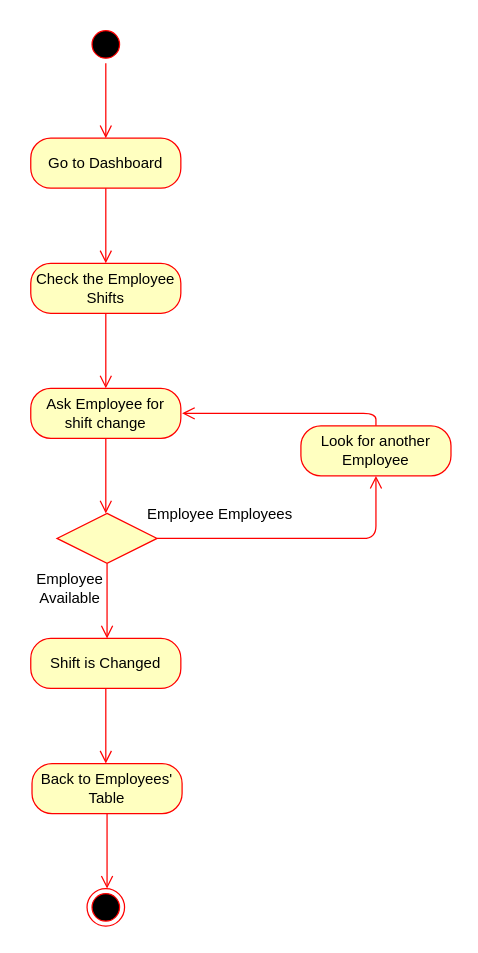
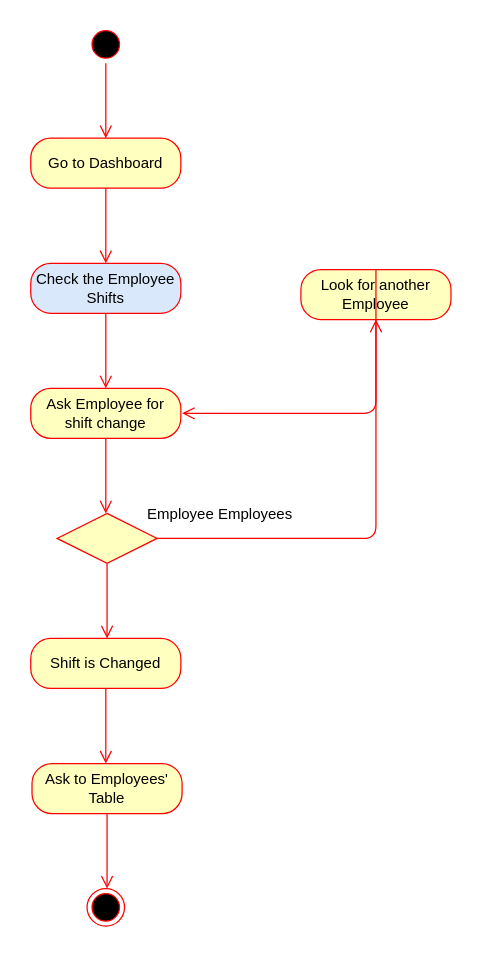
node "Check the Employee Shifts": fillcolor #ffffc0 -> #dae8fc
node "Look for another Employee": moved (376, 451) -> (376, 294)
node "Employee Available": removed
node "Back to Employees' Table": label "Back to Employees' Table" -> "Ask to Employees' Table"
